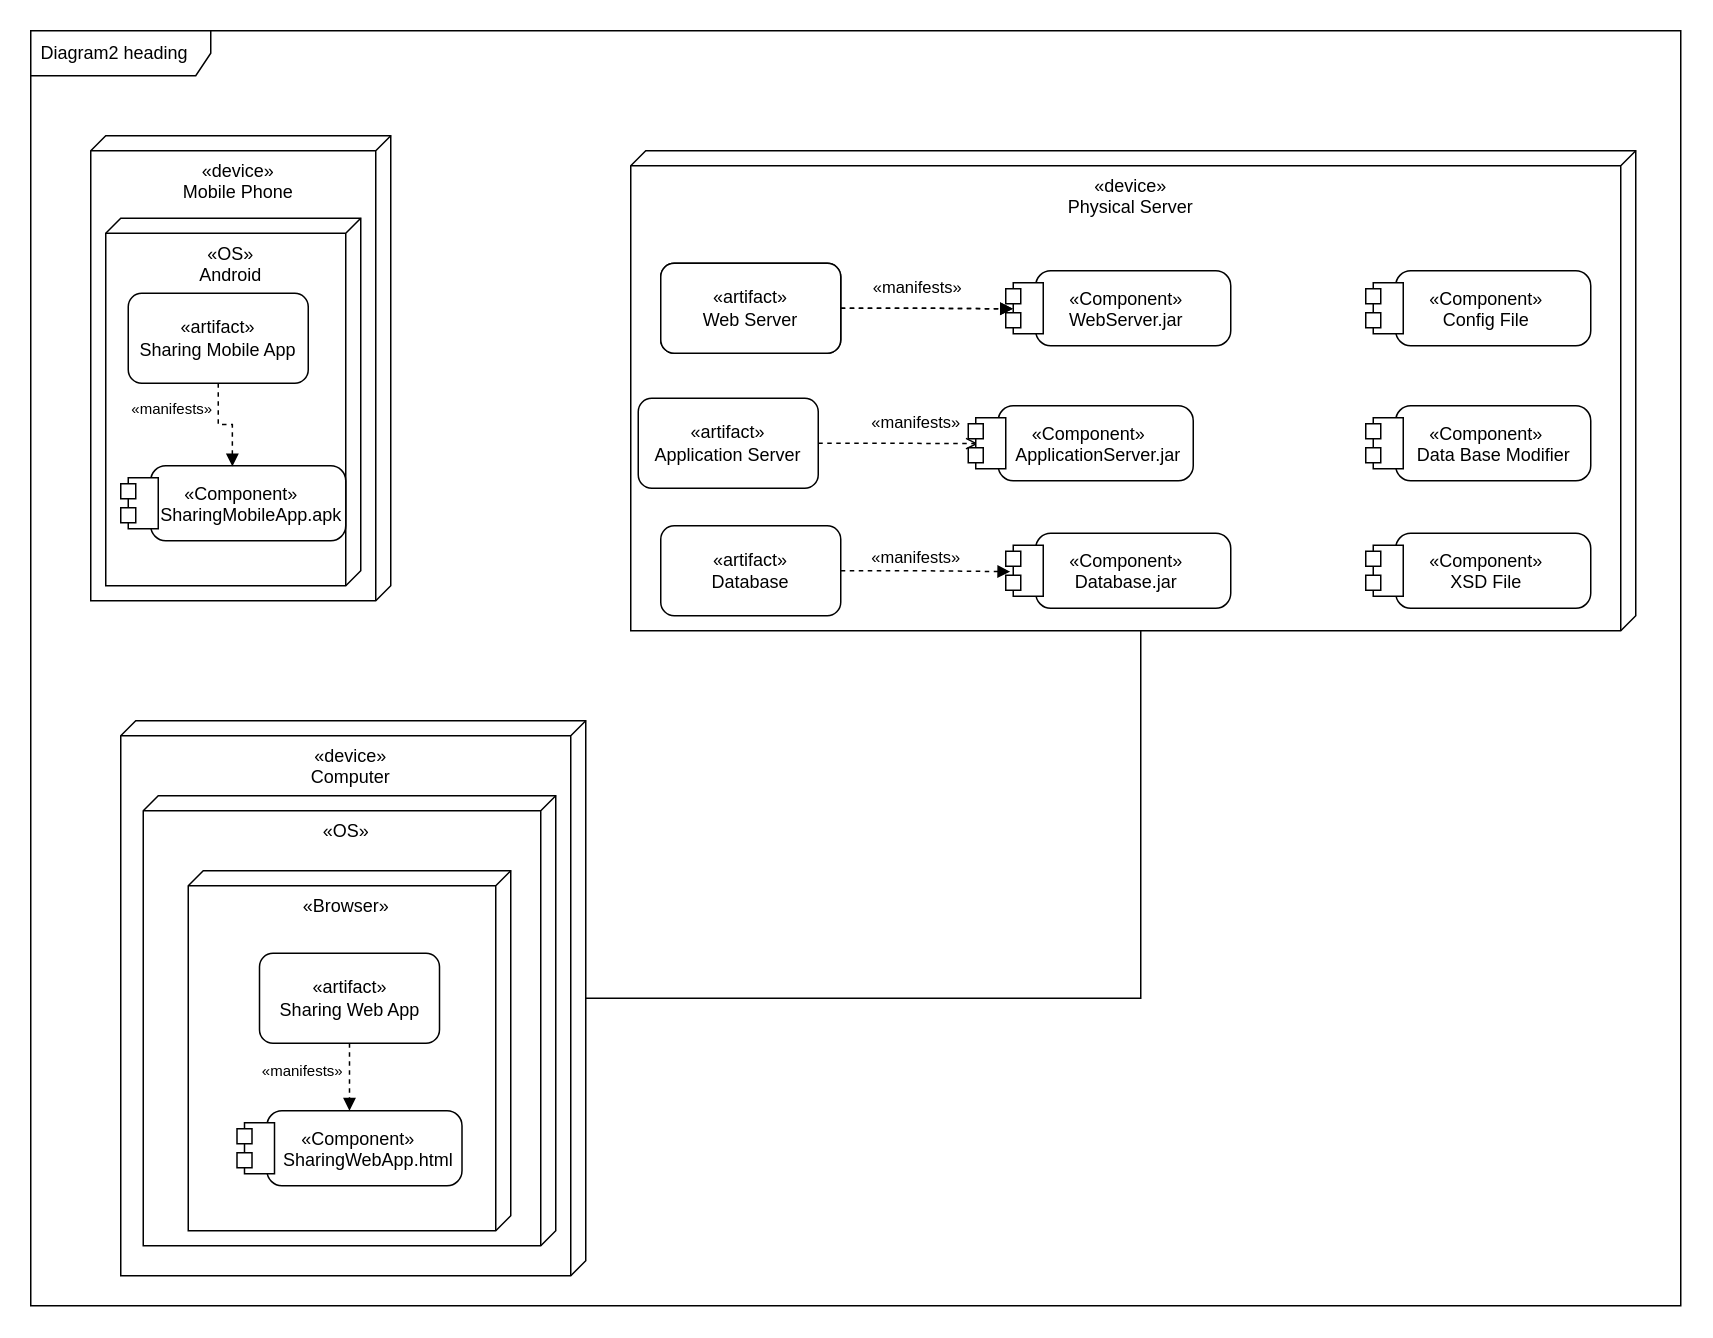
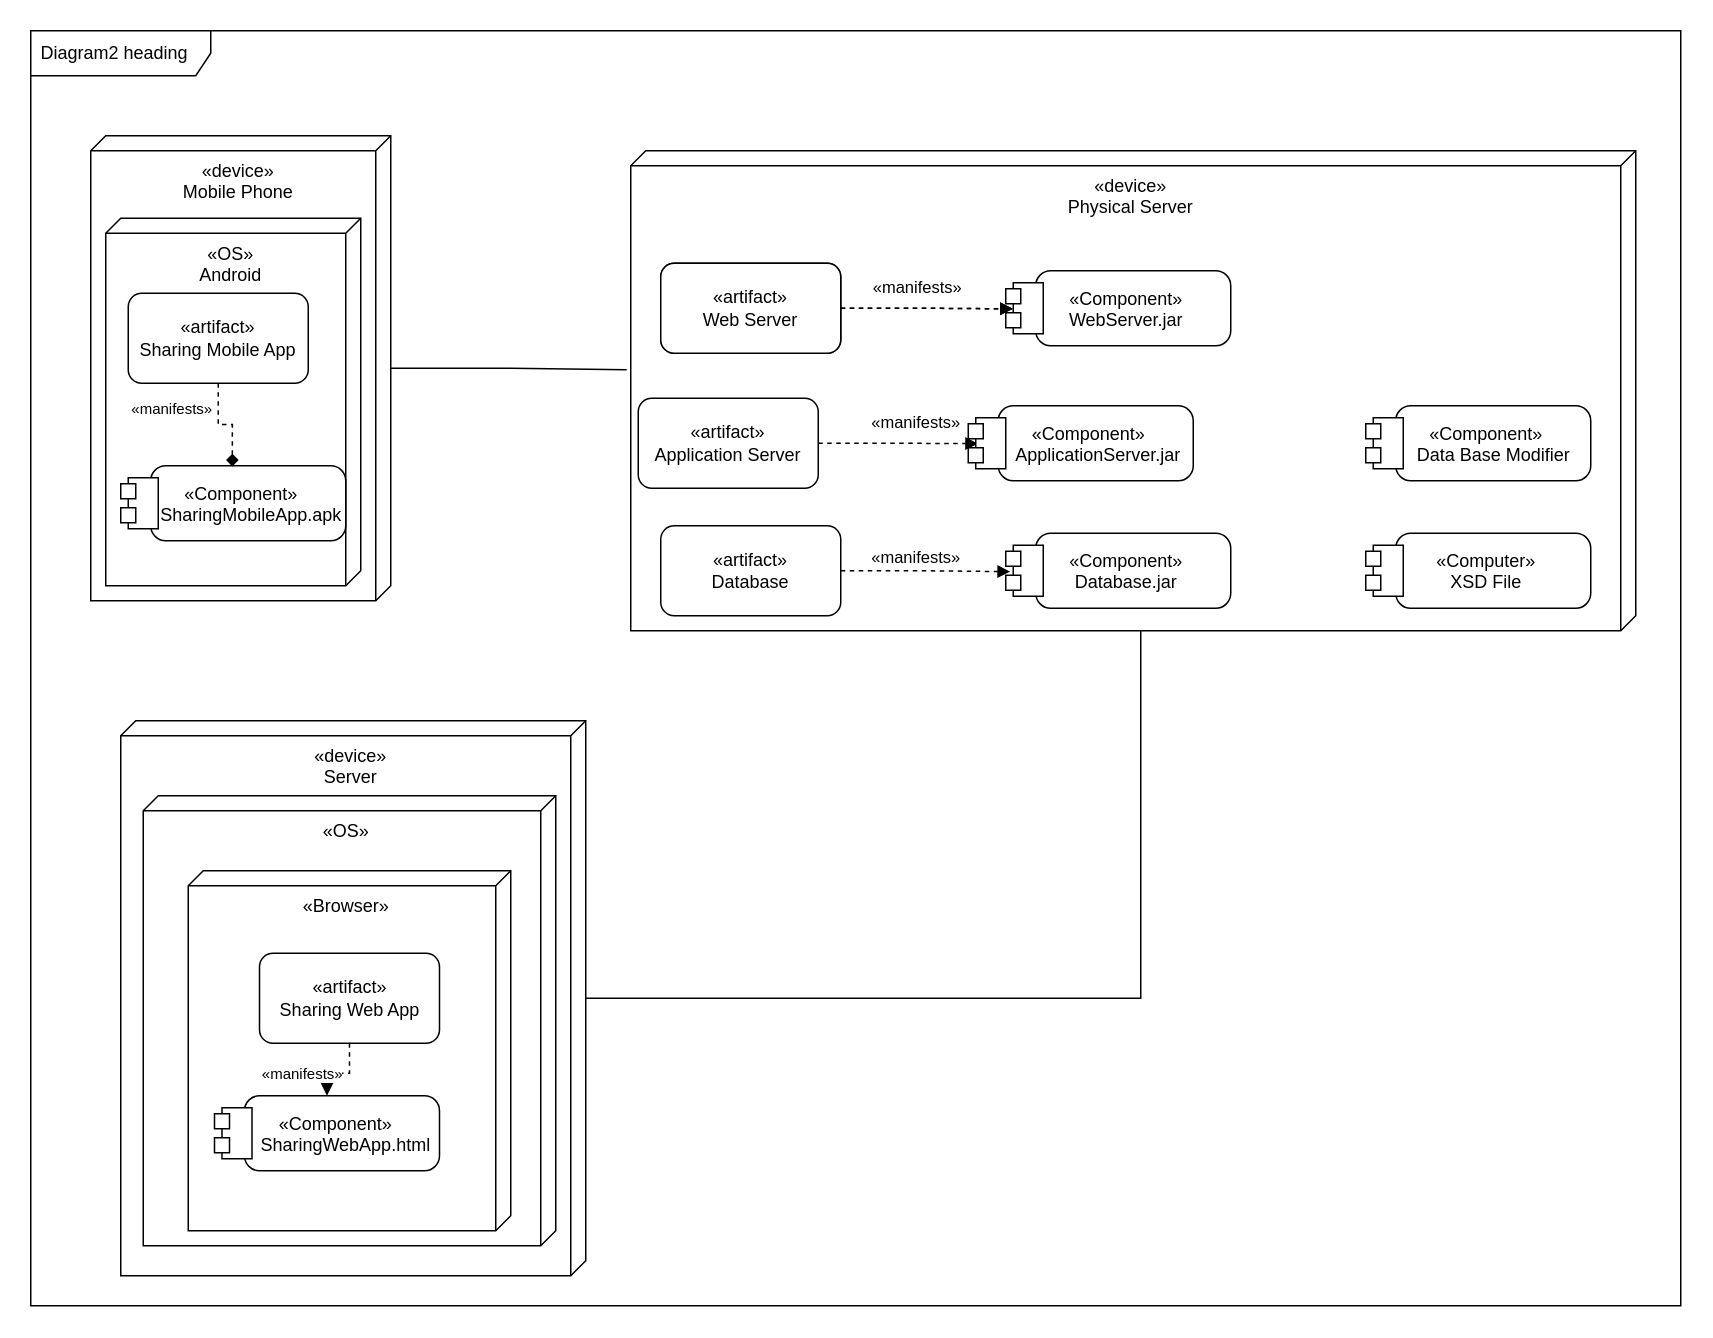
node "«Component» Config File": removed
edge "«device» Mobile Phone" -- "«device» Physical Server": added
edge "«artifact» Application Server" -> "«Component» ApplicationServer.jar": arrowhead open -> block
edge "«artifact» Sharing Mobile App" -> "«Component» SharingMobileApp.apk": arrowhead block -> diamond
node "«Component» XSD File": label "«Component» XSD File" -> "«Computer» XSD File"
node "«device» Computer": label "«device» Computer" -> "«device» Server"
node "«Component» SharingWebApp.html": moved (350, 1148) -> (327, 1133)
